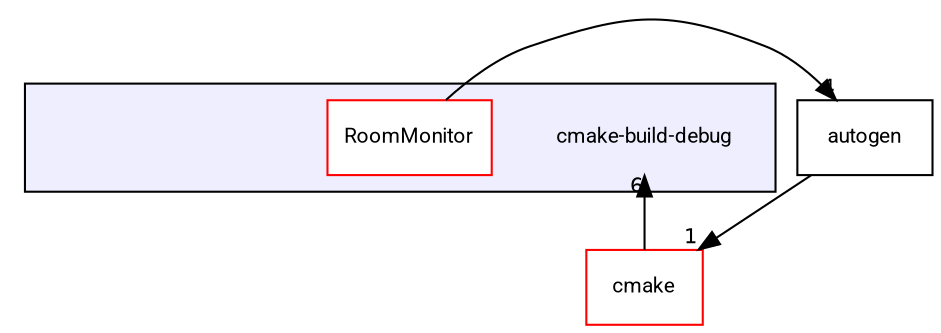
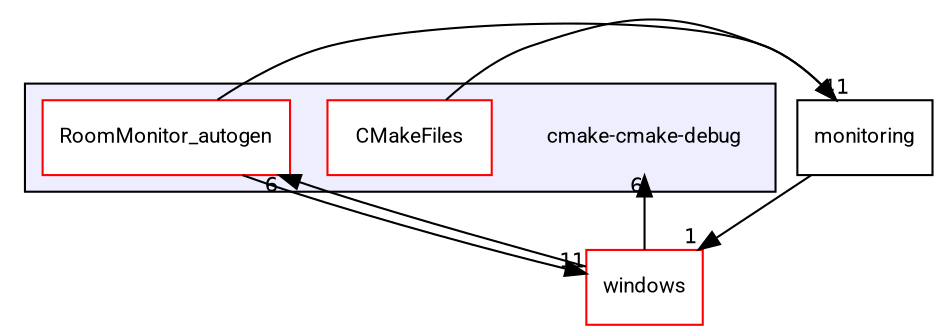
node "RoomMonitor_autogen": added
node "RoomMonitor": label "RoomMonitor" -> "CMakeFiles"
node "cmake-build-debug": label "cmake-build-debug" -> "cmake-cmake-debug"
node "autogen": label "autogen" -> "monitoring"
node "cmake": label "cmake" -> "windows"
